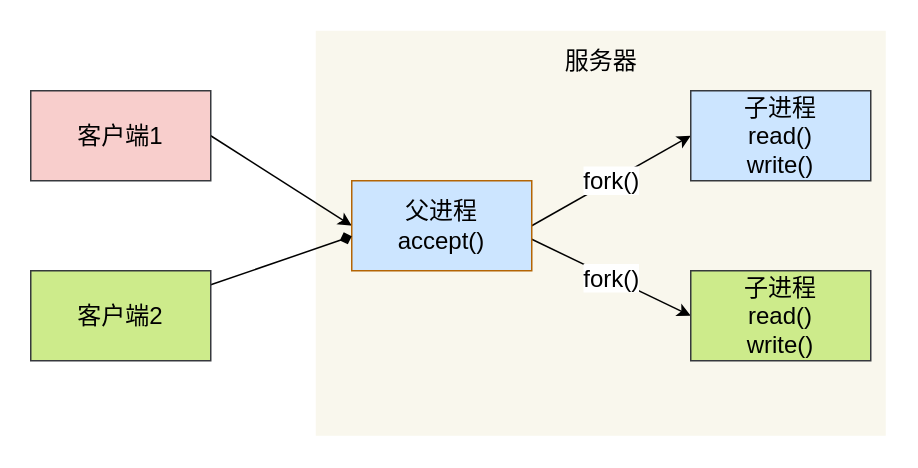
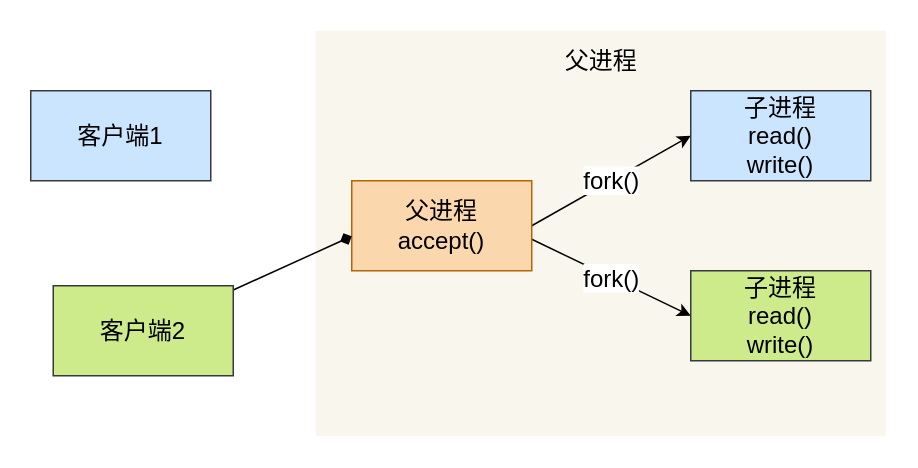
node "服务器": label "服务器" -> "父进程"
node "客户端1": fillcolor #f8cecc -> #cce5ff
edge "客户端1" -> "父进程 accept()": removed
node "父进程 accept()": fillcolor #cce5ff -> #fad7ac
node "客户端2": moved (121, 316) -> (143, 331)
